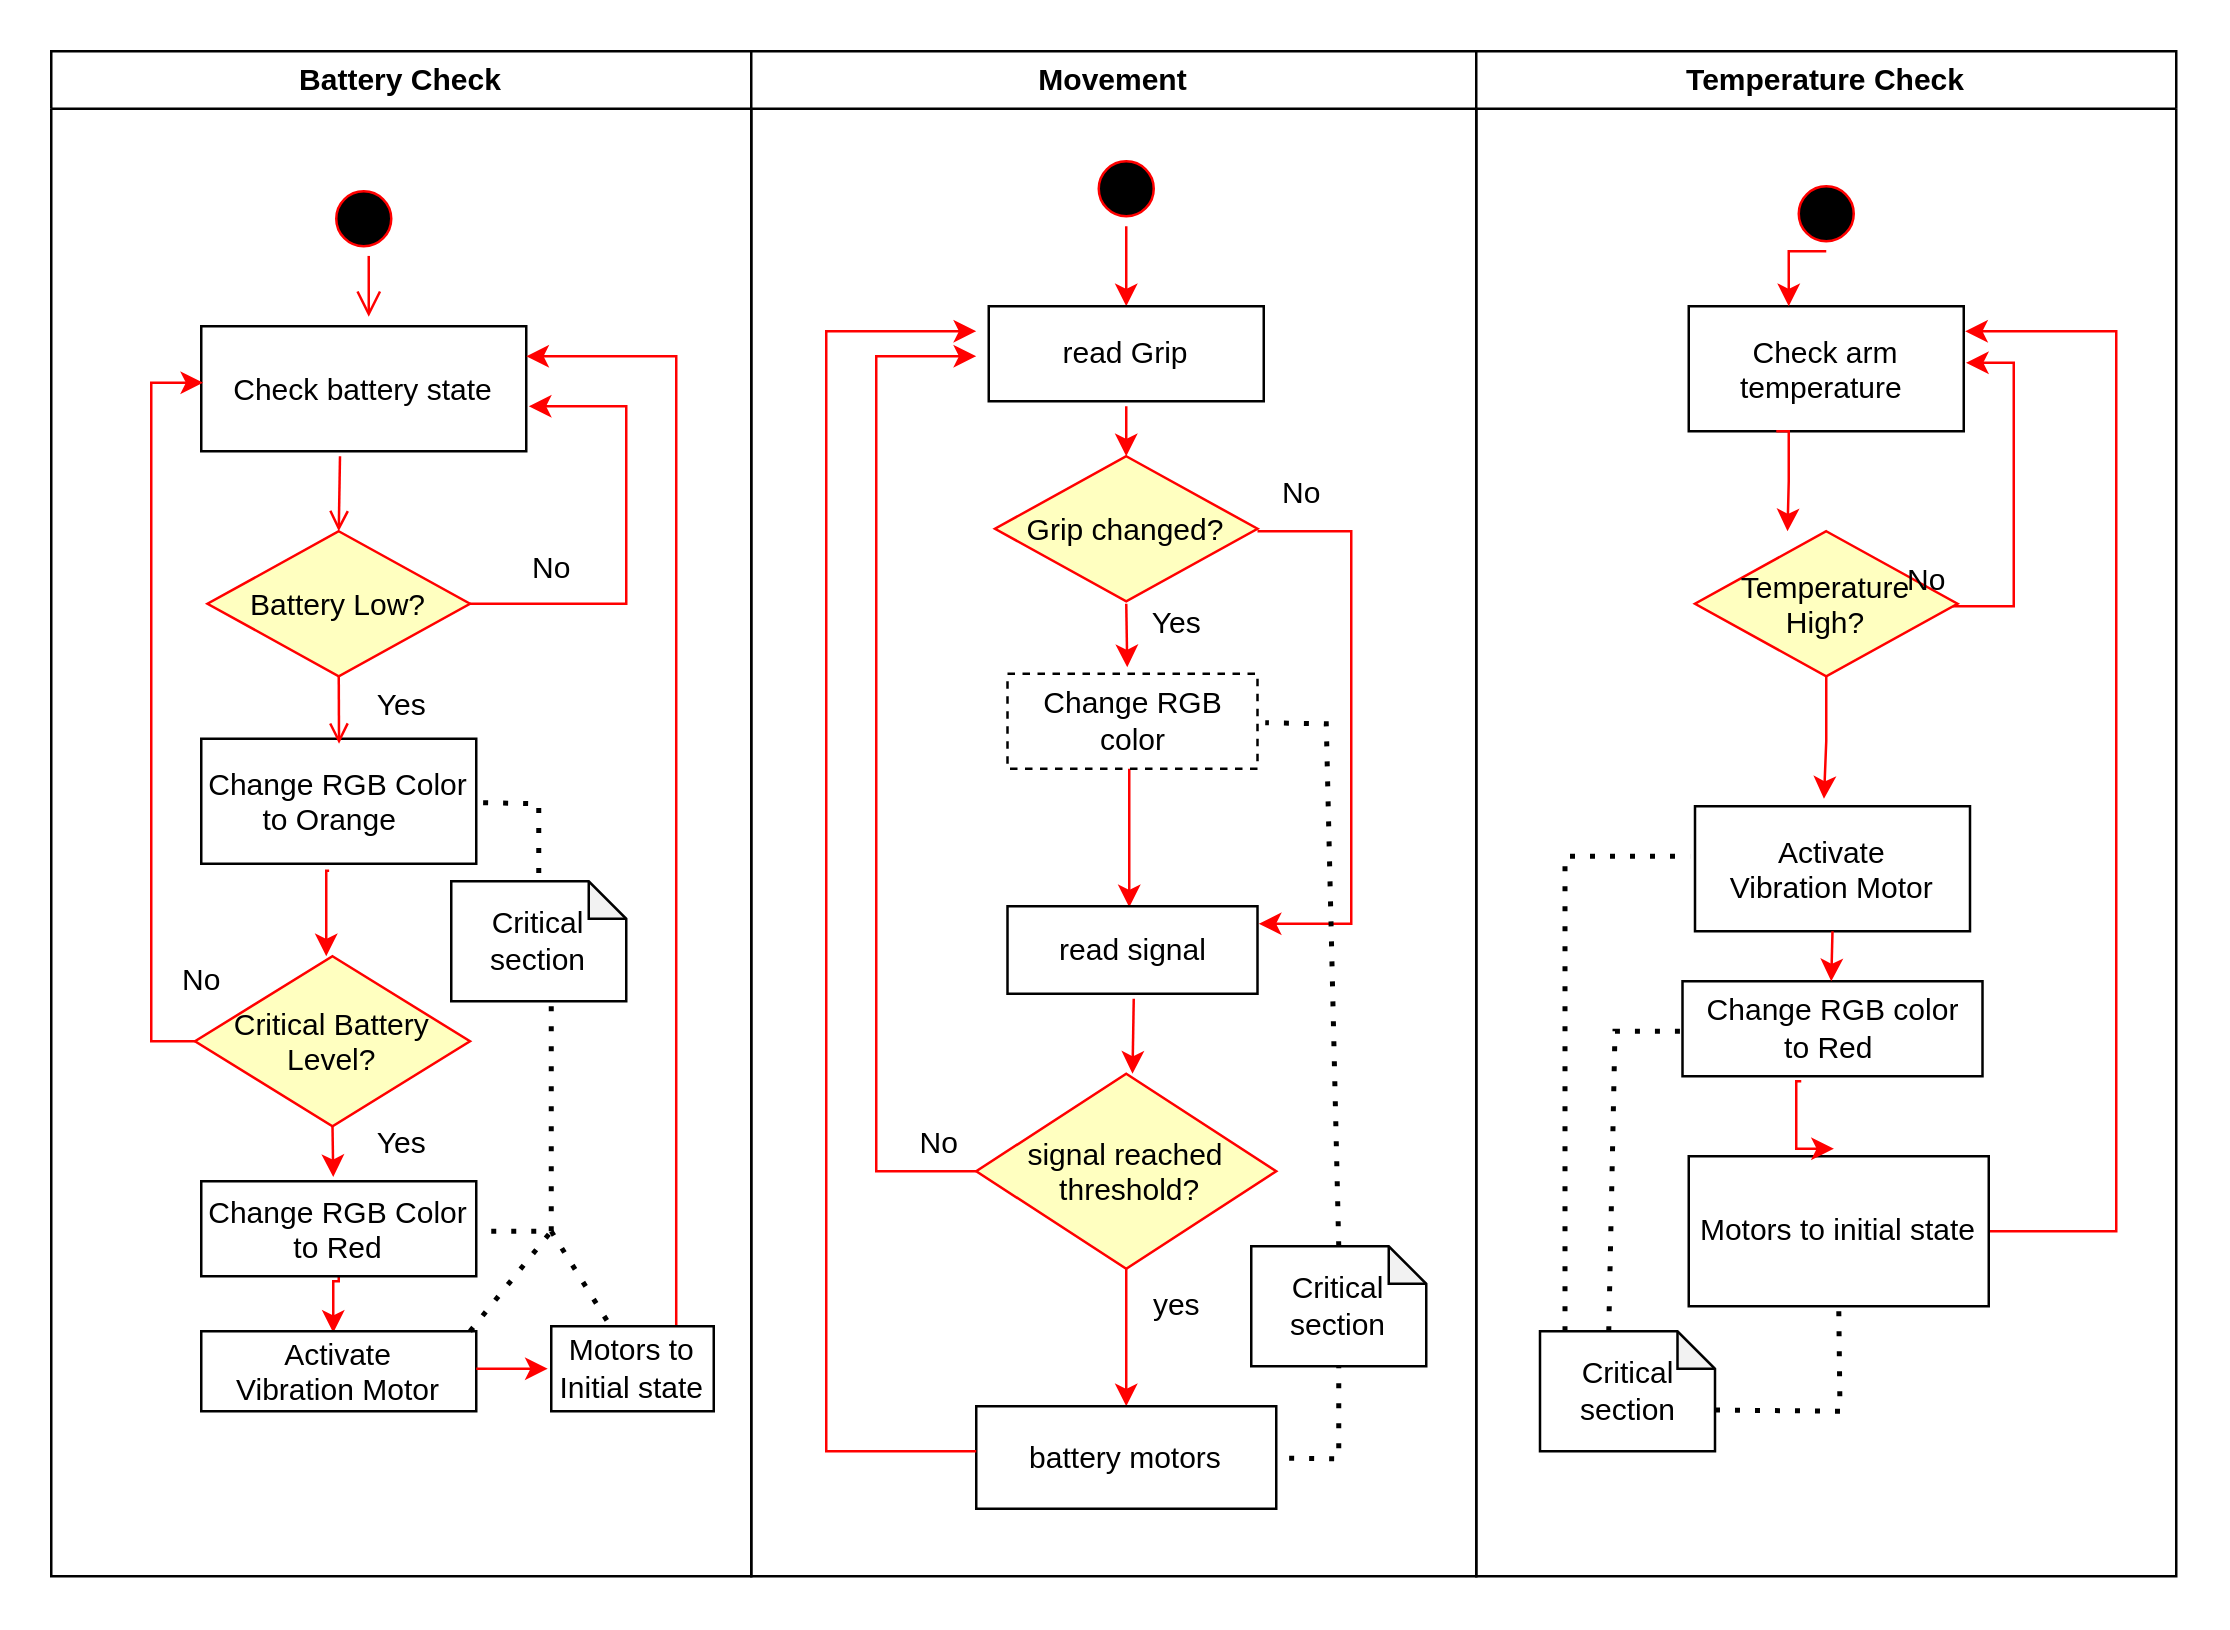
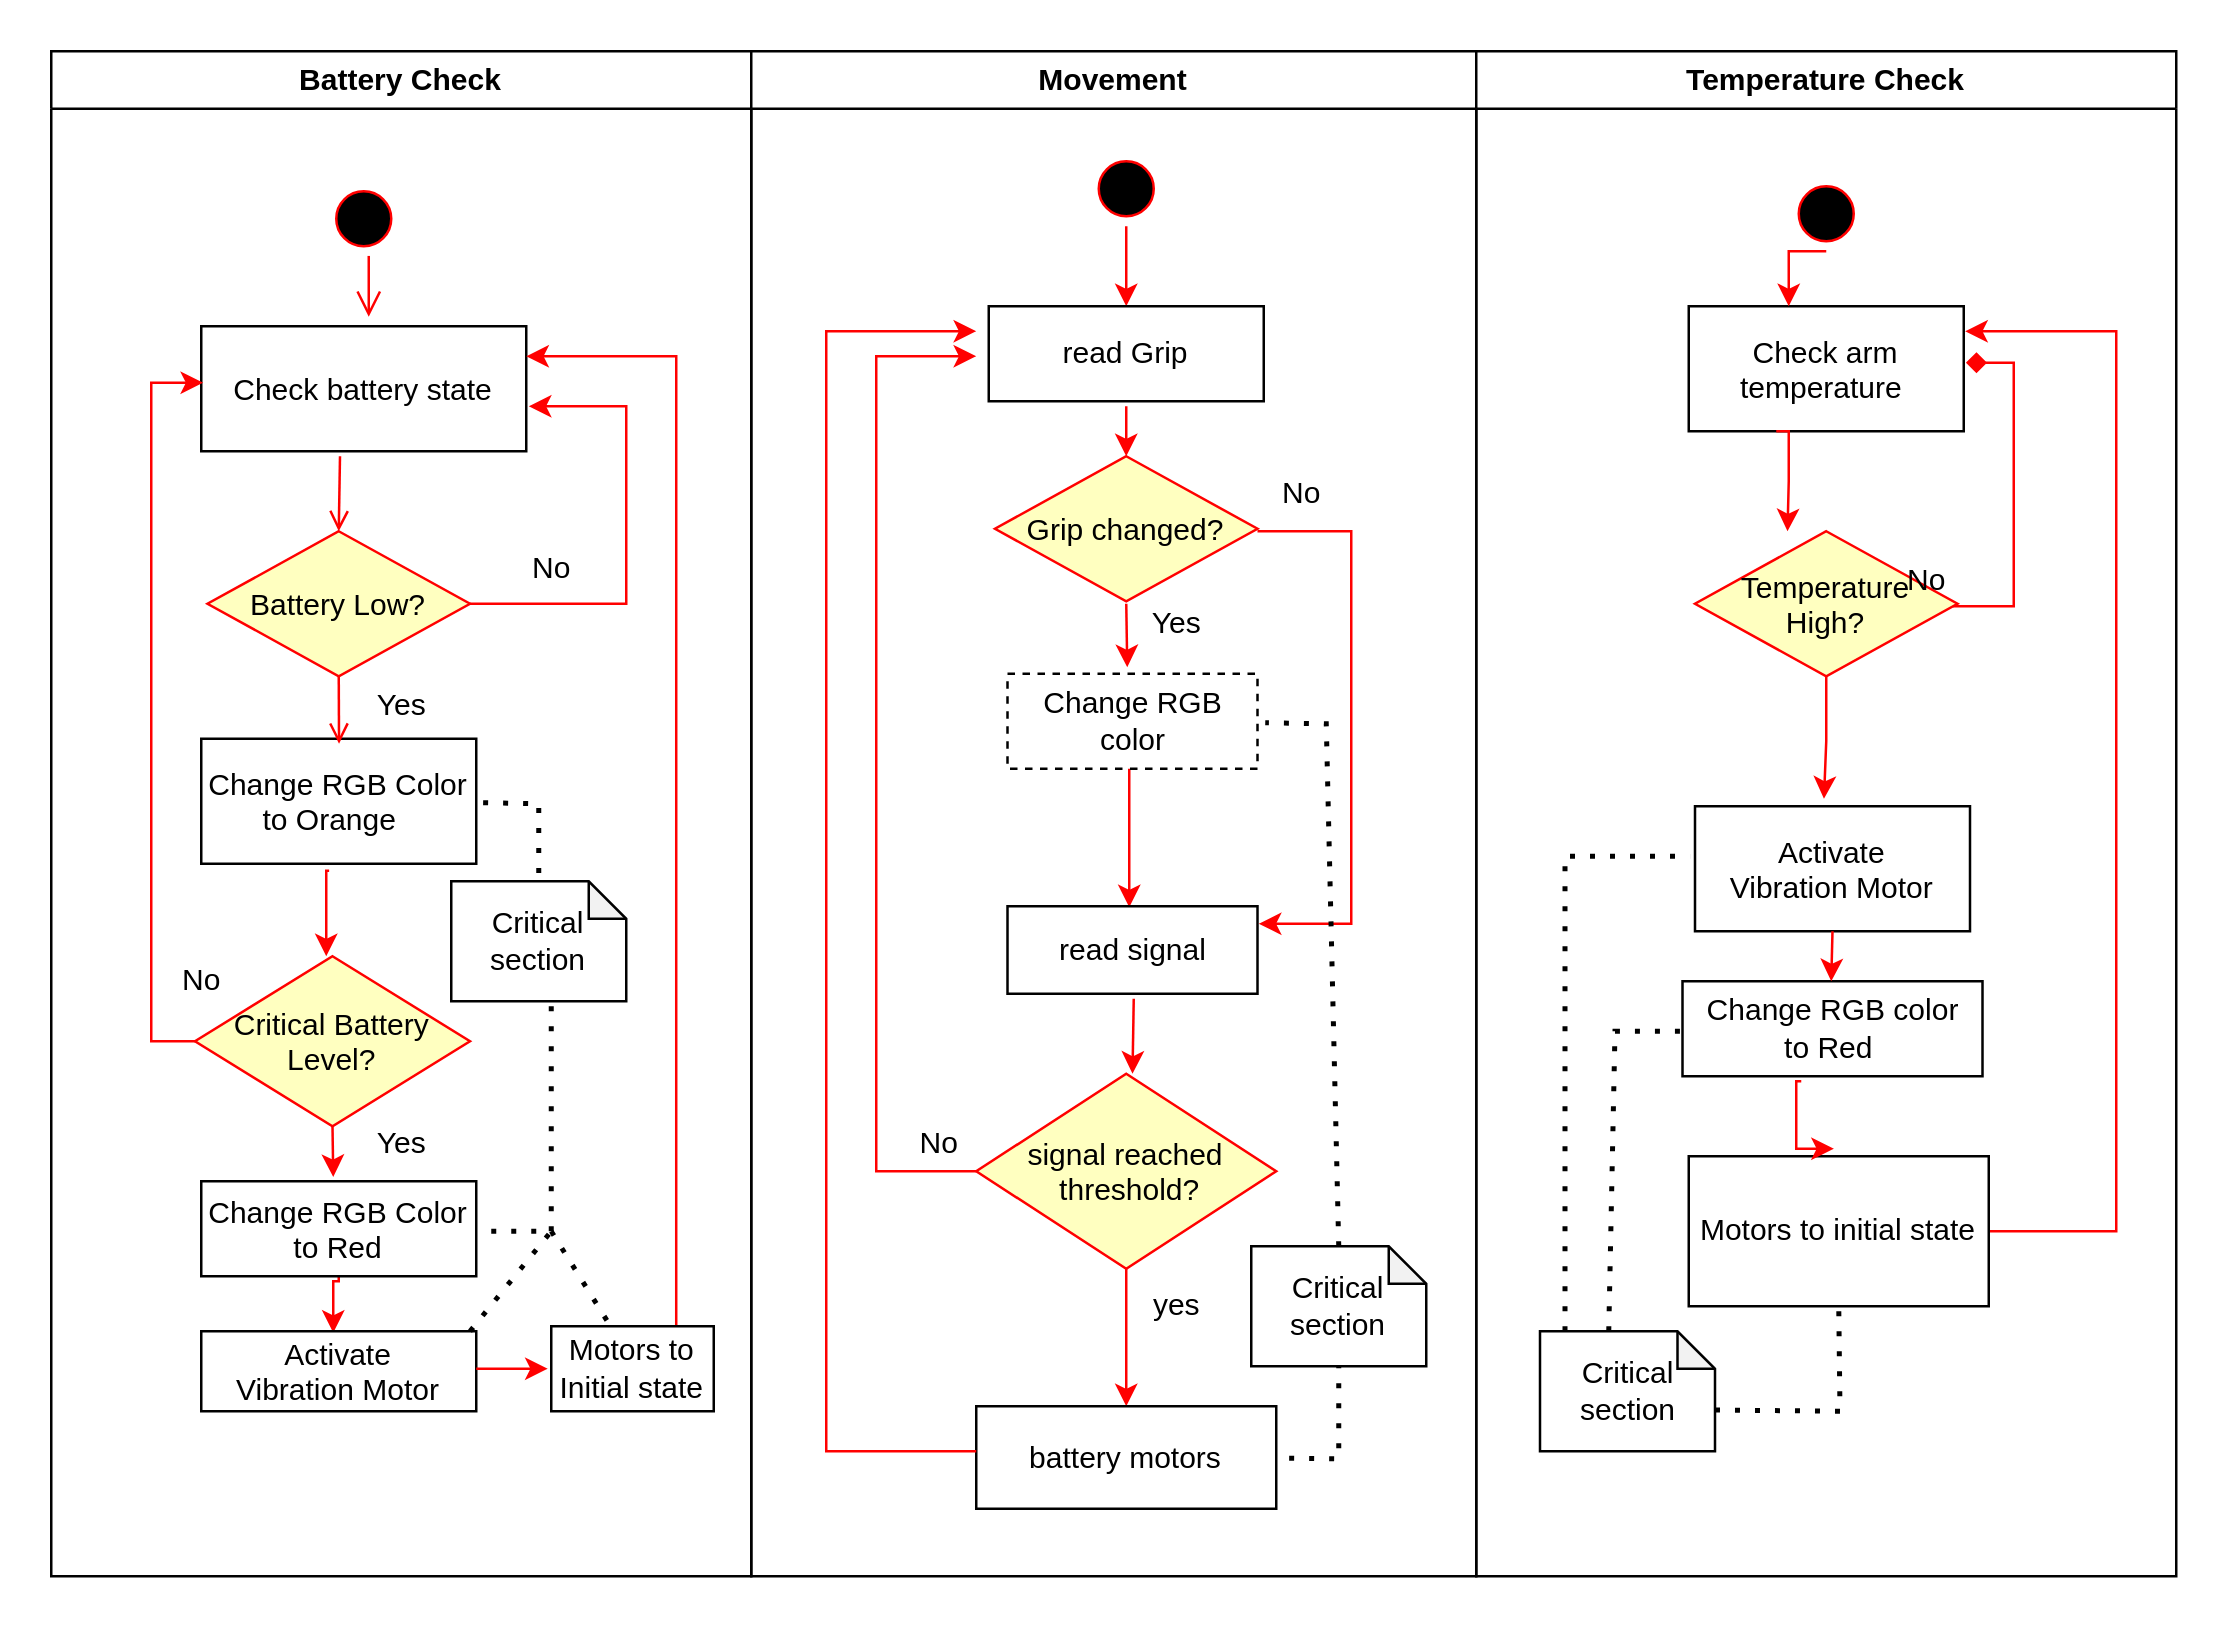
edge "Temperature High?" -> "Check arm temperature": arrowhead classic -> diamond
